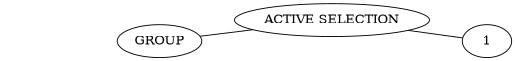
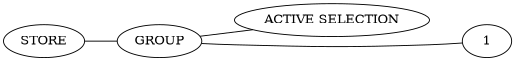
edge "ACTIVE SELECTION" -- "1": now "GROUP" -- "1"
node "STORE": added
